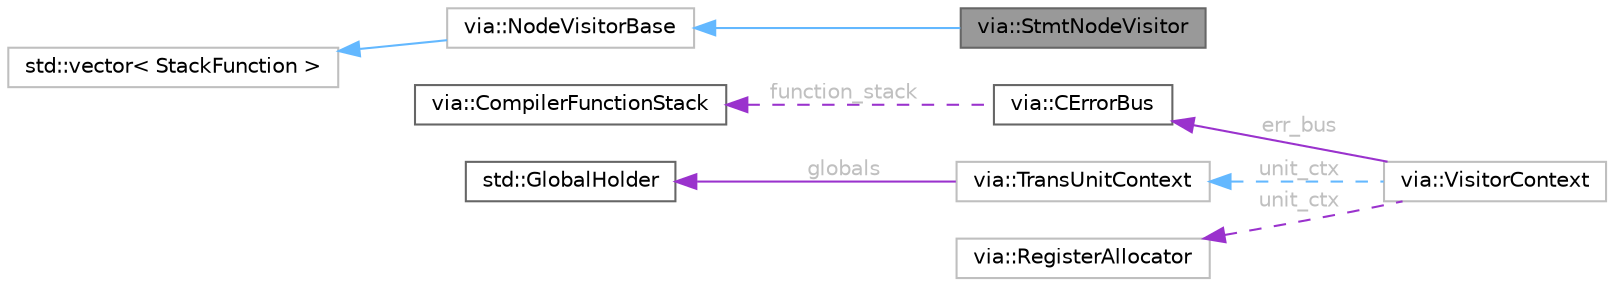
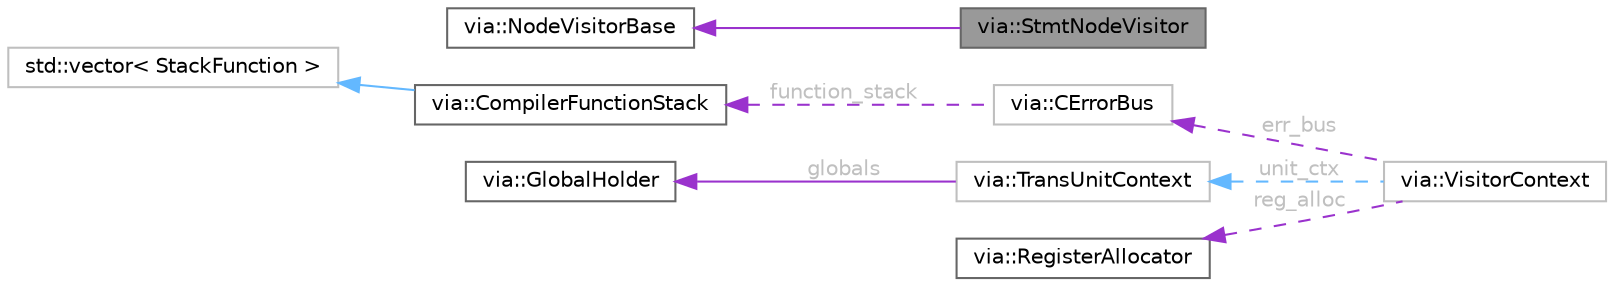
node "via::NodeVisitorBase": color grey75 -> gray40
edge "via::StmtNodeVisitor" -> "via::NodeVisitorBase": color steelblue1 -> darkorchid3
edge "via::NodeVisitorBase" -> "std::vector< StackFunction >": now "via::CompilerFunctionStack" -> "std::vector< StackFunction >"
node "via::CErrorBus": color gray40 -> grey75
edge "via::VisitorContext" -> "via::CErrorBus": style solid -> dashed
node "std::GlobalHolder": label "std::GlobalHolder" -> "via::GlobalHolder"
edge "via::VisitorContext" -> "via::RegisterAllocator": label " unit_ctx" -> " reg_alloc"
node "via::RegisterAllocator": color grey75 -> gray40
